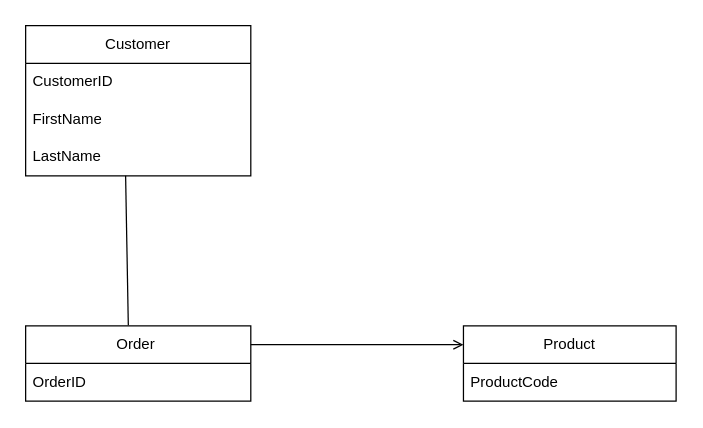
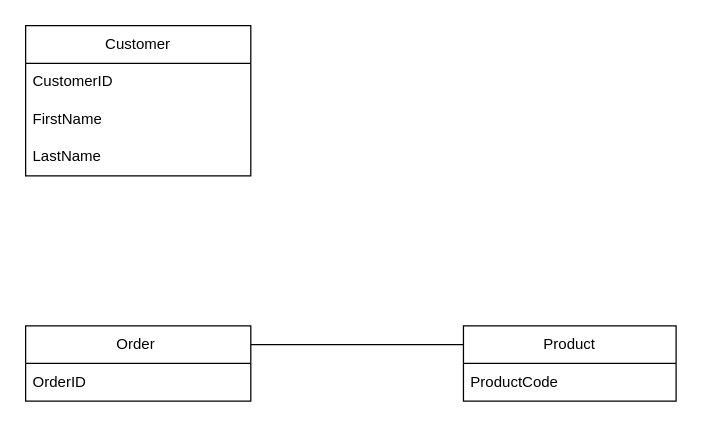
edge "LastName" -- "Order": removed
edge "Order" -> "Product": arrowhead open -> none
